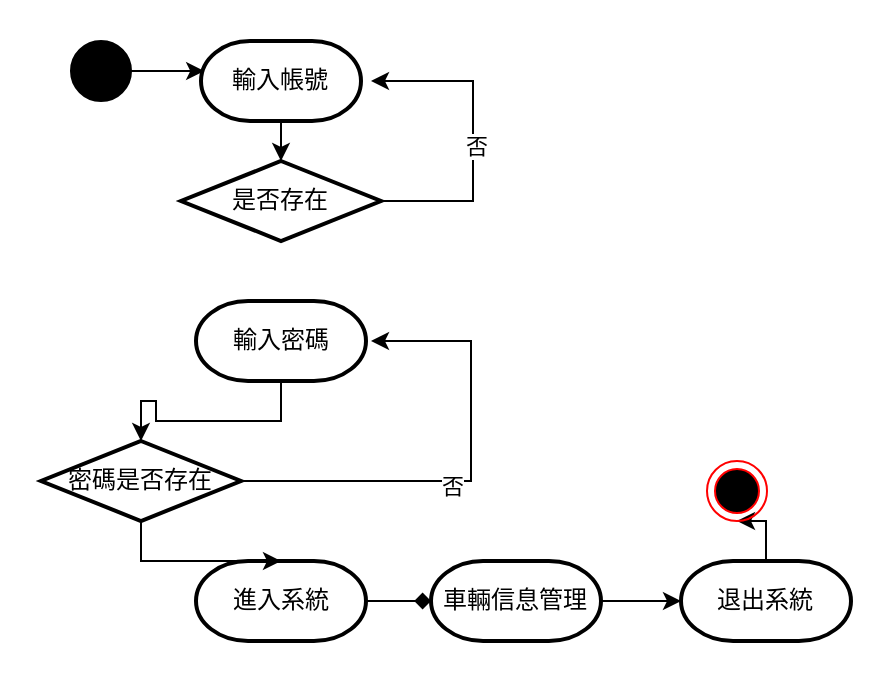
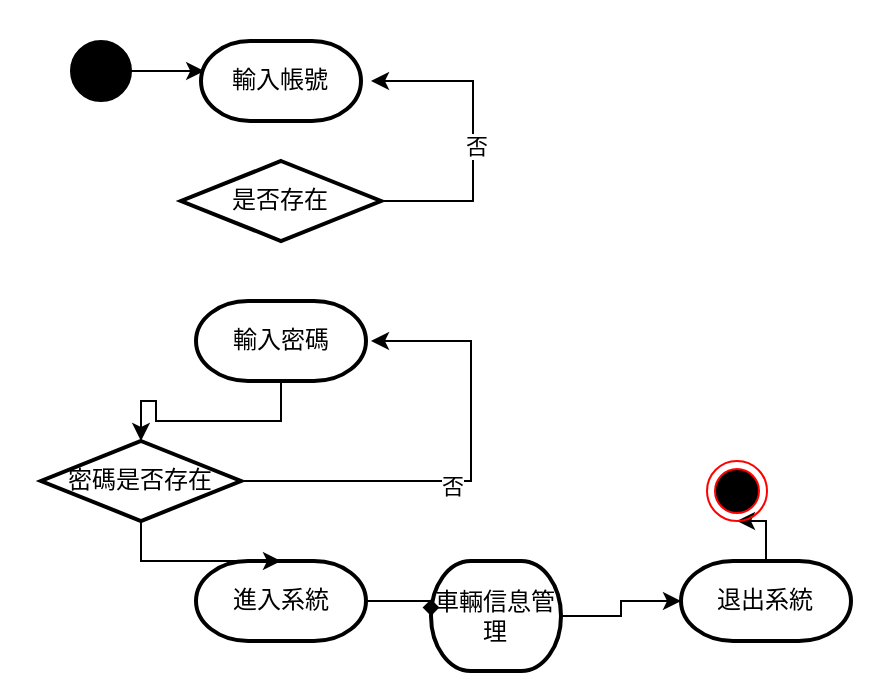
edge "輸入帳號" -> "是否存在": removed
node "車輛信息管理": size 170x80 -> 130x110
